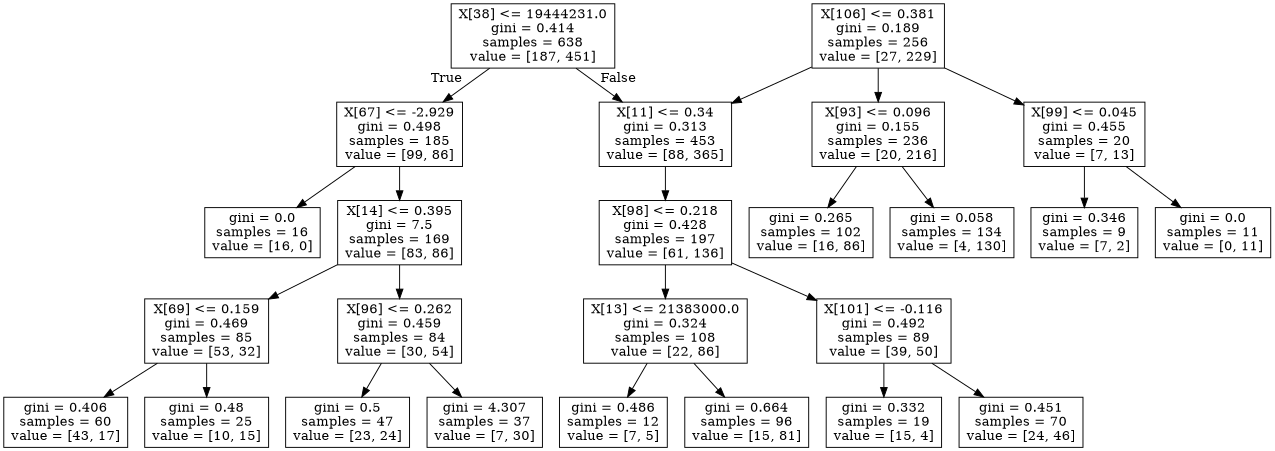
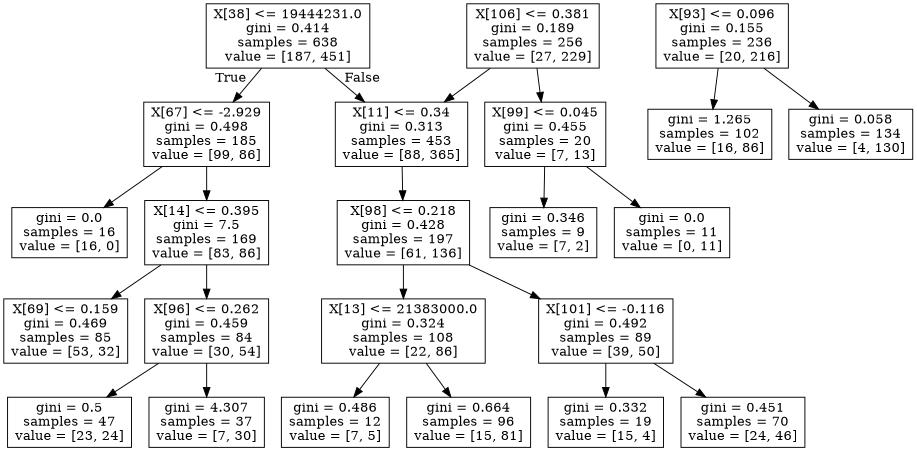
edge "X[106] <= 0.381 gini = 0.189 samples = 256 value = [27, 229]" -> "X[93] <= 0.096 gini = 0.155 samples = 236 value = [20, 216]": removed
node "gini = 0.265 samples = 102 value = [16, 86]": label "gini = 0.265 samples = 102 value = [16, 86]" -> "gini = 1.265 samples = 102 value = [16, 86]"
node "gini = 0.406 samples = 60 value = [43, 17]": removed
node "gini = 0.48 samples = 25 value = [10, 15]": removed
